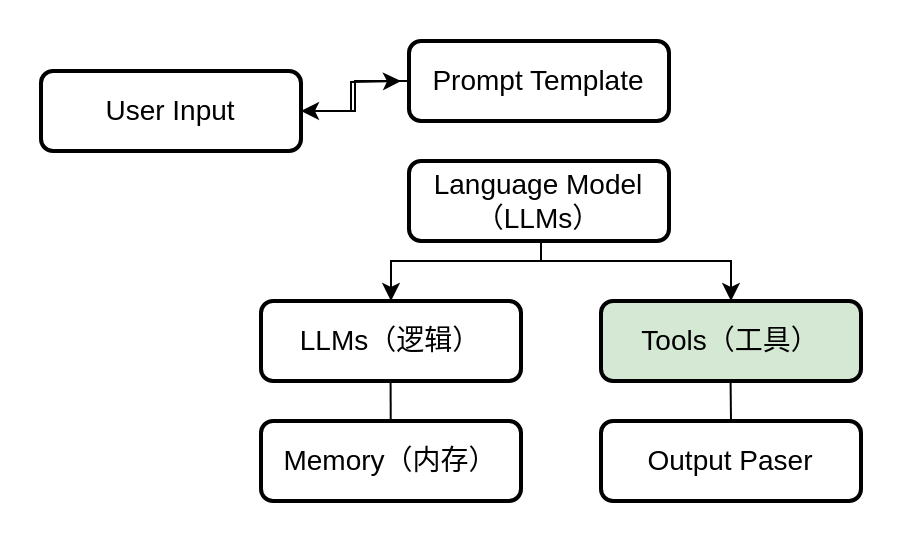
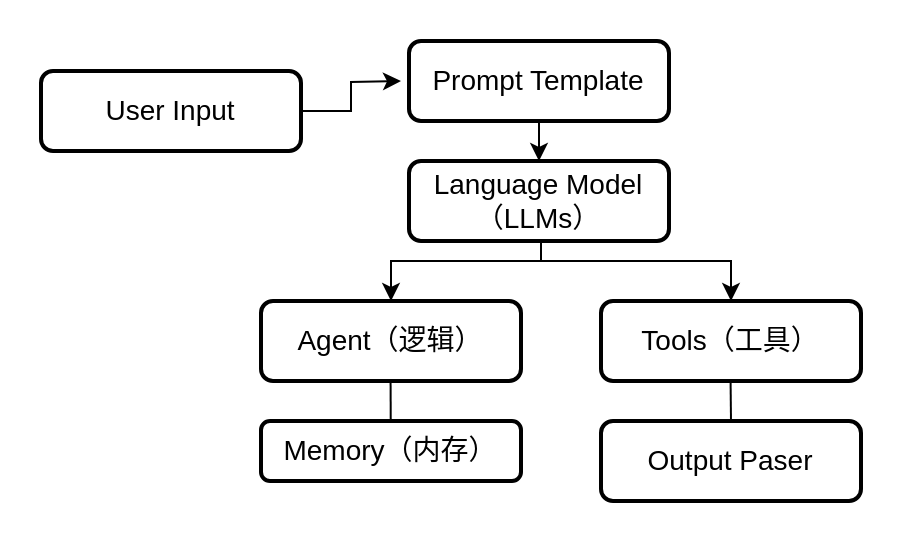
edge "Prompt Template" -> "User Input": now "Prompt Template" -> "Language Model（LLMs）"
node "LLMs（逻辑）": label "LLMs（逻辑）" -> "Agent（逻辑）"
node "Tools（工具）": fillcolor #d5e8d4 -> #ffffff
node "Memory（内存）": size 260x80 -> 260x60
